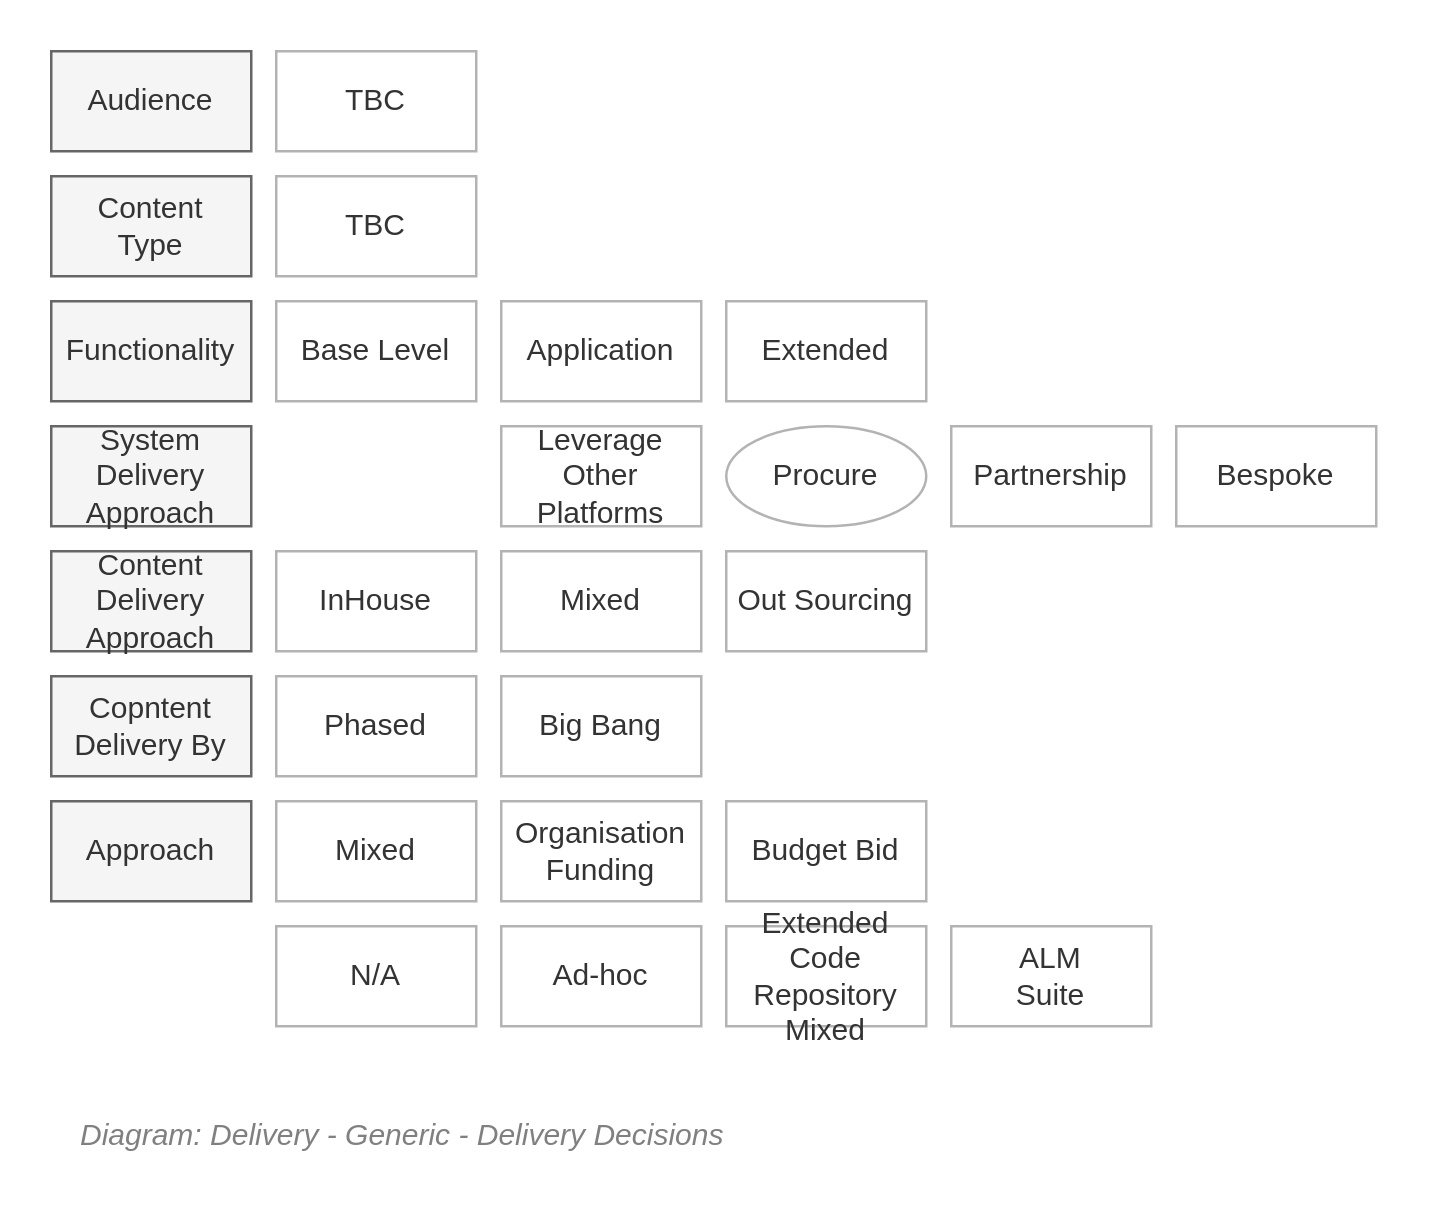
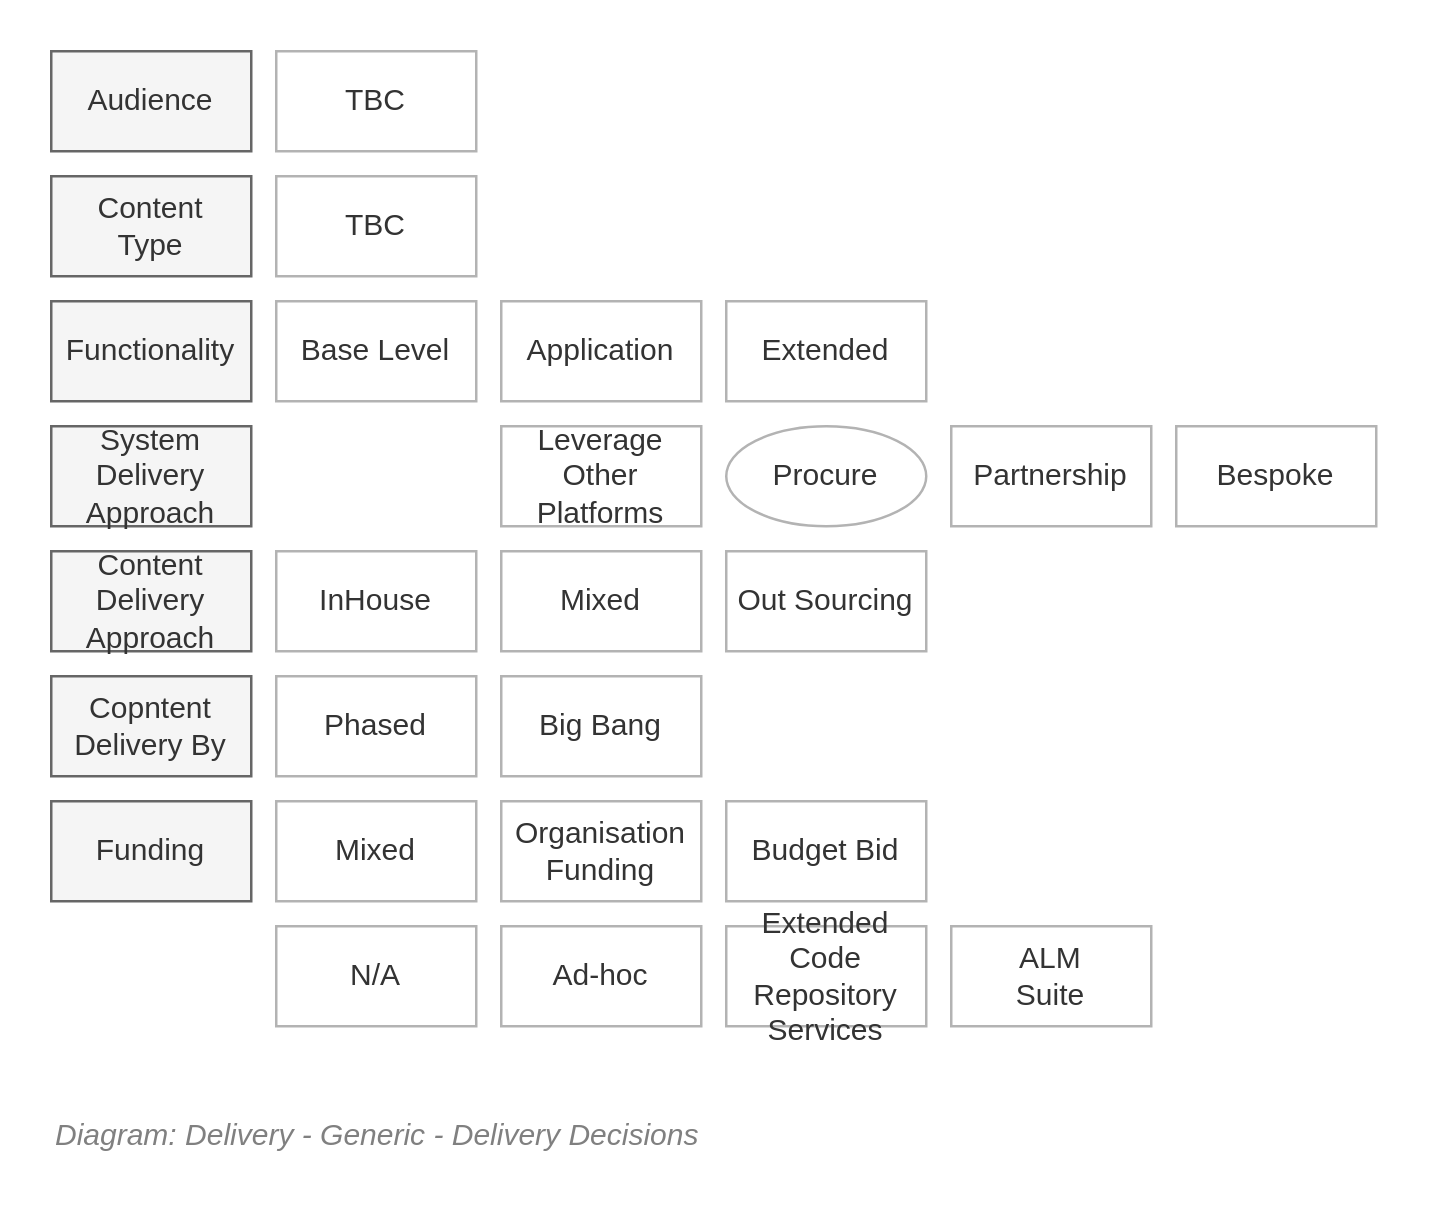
node "Approach": label "Approach" -> "Funding"
node "Extended Code RepositoryMixed": label "Extended Code RepositoryMixed" -> "Extended Code RepositoryServices"
node "Diagram: Delivery - Generic - Delivery Decisions": moved (726, 1126) -> (701, 1126)
